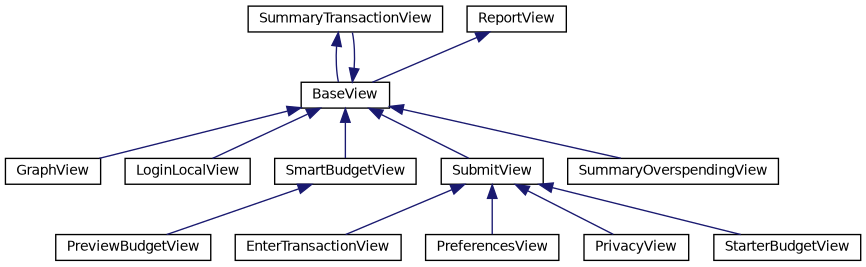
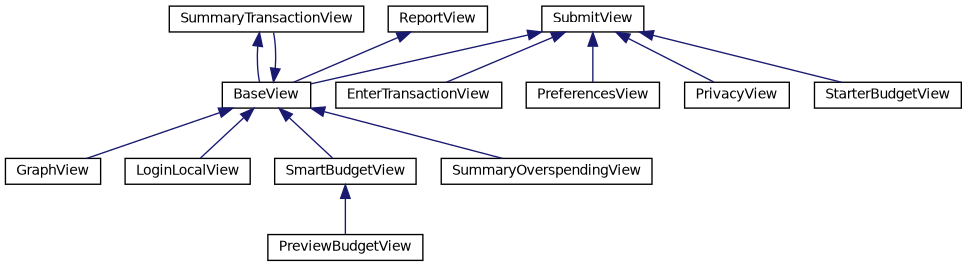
edge "SubmitView" -> "BaseView": reversed
